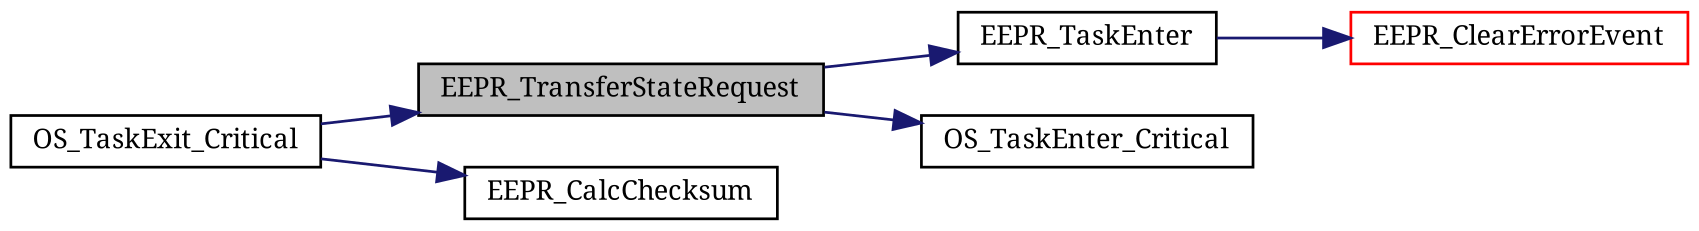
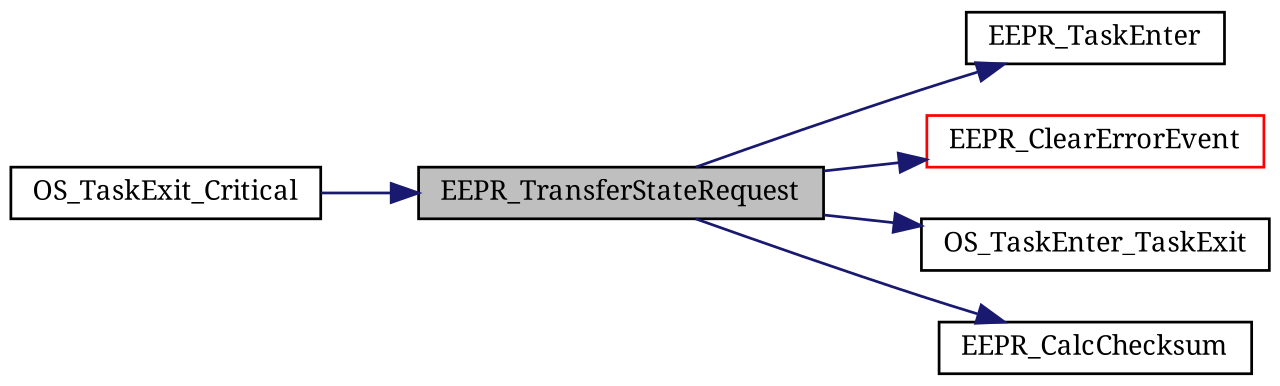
edge "EEPR_TaskEnter" -> "EEPR_ClearErrorEvent": now "EEPR_TransferStateRequest" -> "EEPR_ClearErrorEvent"
node "OS_TaskEnter_Critical": label "OS_TaskEnter_Critical" -> "OS_TaskEnter_TaskExit"
edge "OS_TaskExit_Critical" -> "EEPR_CalcChecksum": now "EEPR_TransferStateRequest" -> "EEPR_CalcChecksum"
